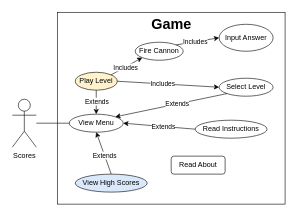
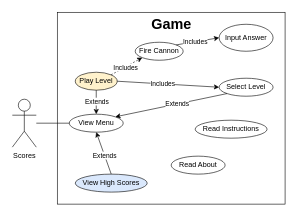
edge "Play Level" -> "Fire Cannon": style solid -> dashed
edge "Read Instructions" -> "View Menu": removed, label "Extends"
node "Read About": shape rounded rectangle -> ellipse
